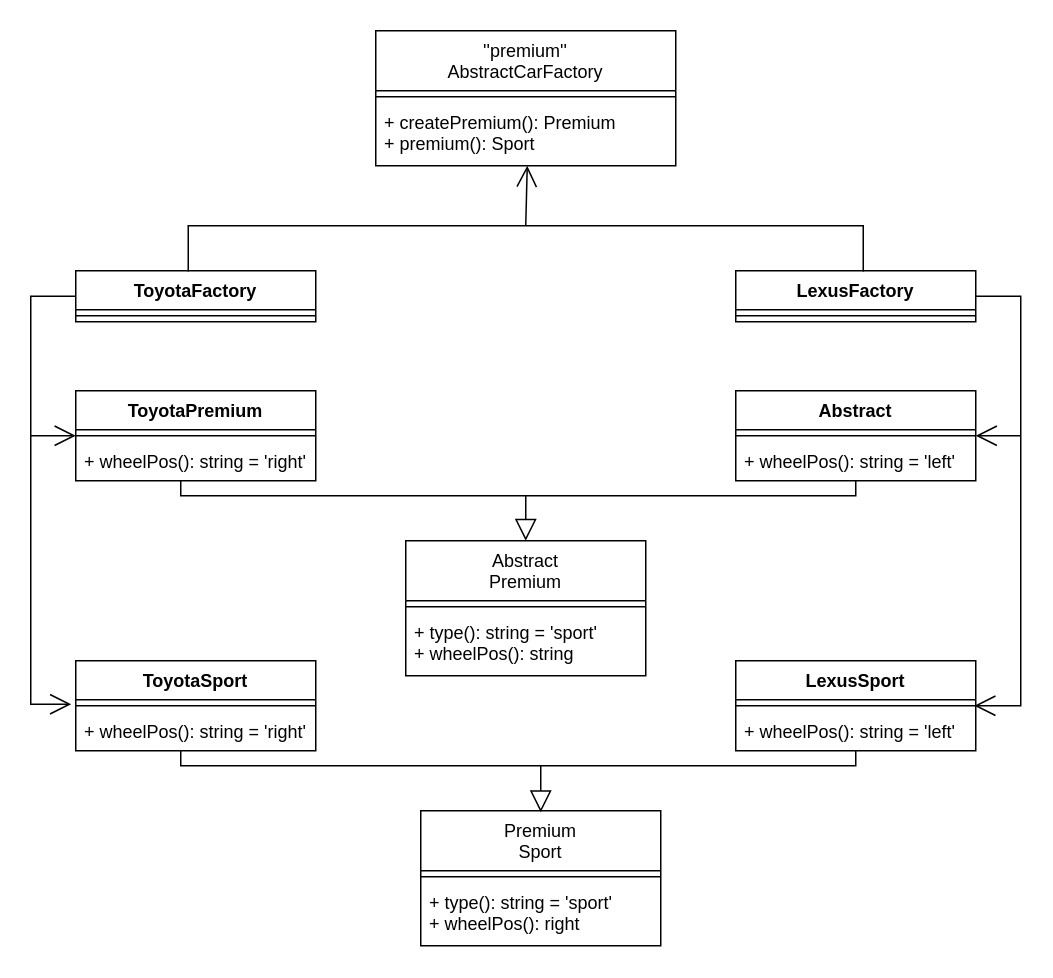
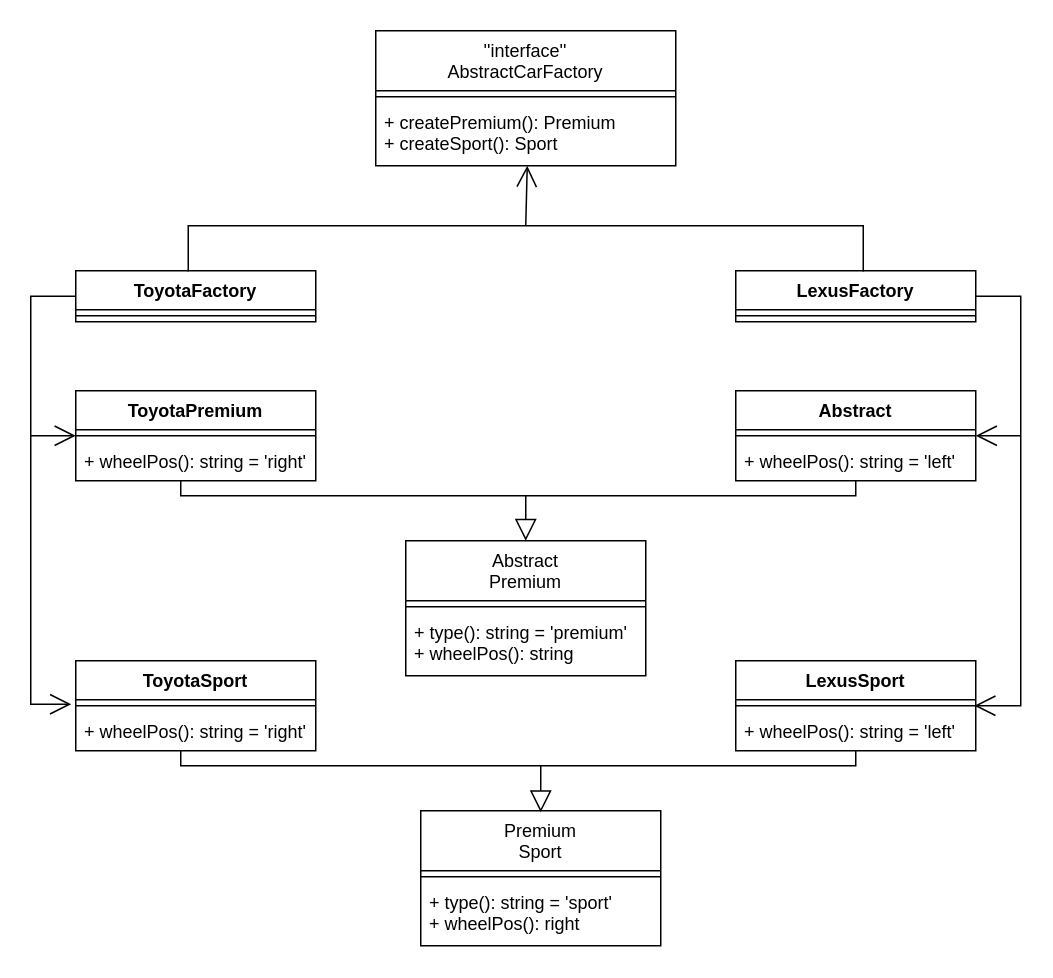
node "''premium'' AbstractCarFactory": label "''premium'' AbstractCarFactory" -> "''interface'' AbstractCarFactory"
node "+ createPremium(): Premium + premium(): Sport": label "+ createPremium(): Premium + premium(): Sport" -> "+ createPremium(): Premium + createSport(): Sport"
node "+ type(): string = 'sport' + wheelPos(): string": label "+ type(): string = 'sport' + wheelPos(): string" -> "+ type(): string = 'premium' + wheelPos(): string"
